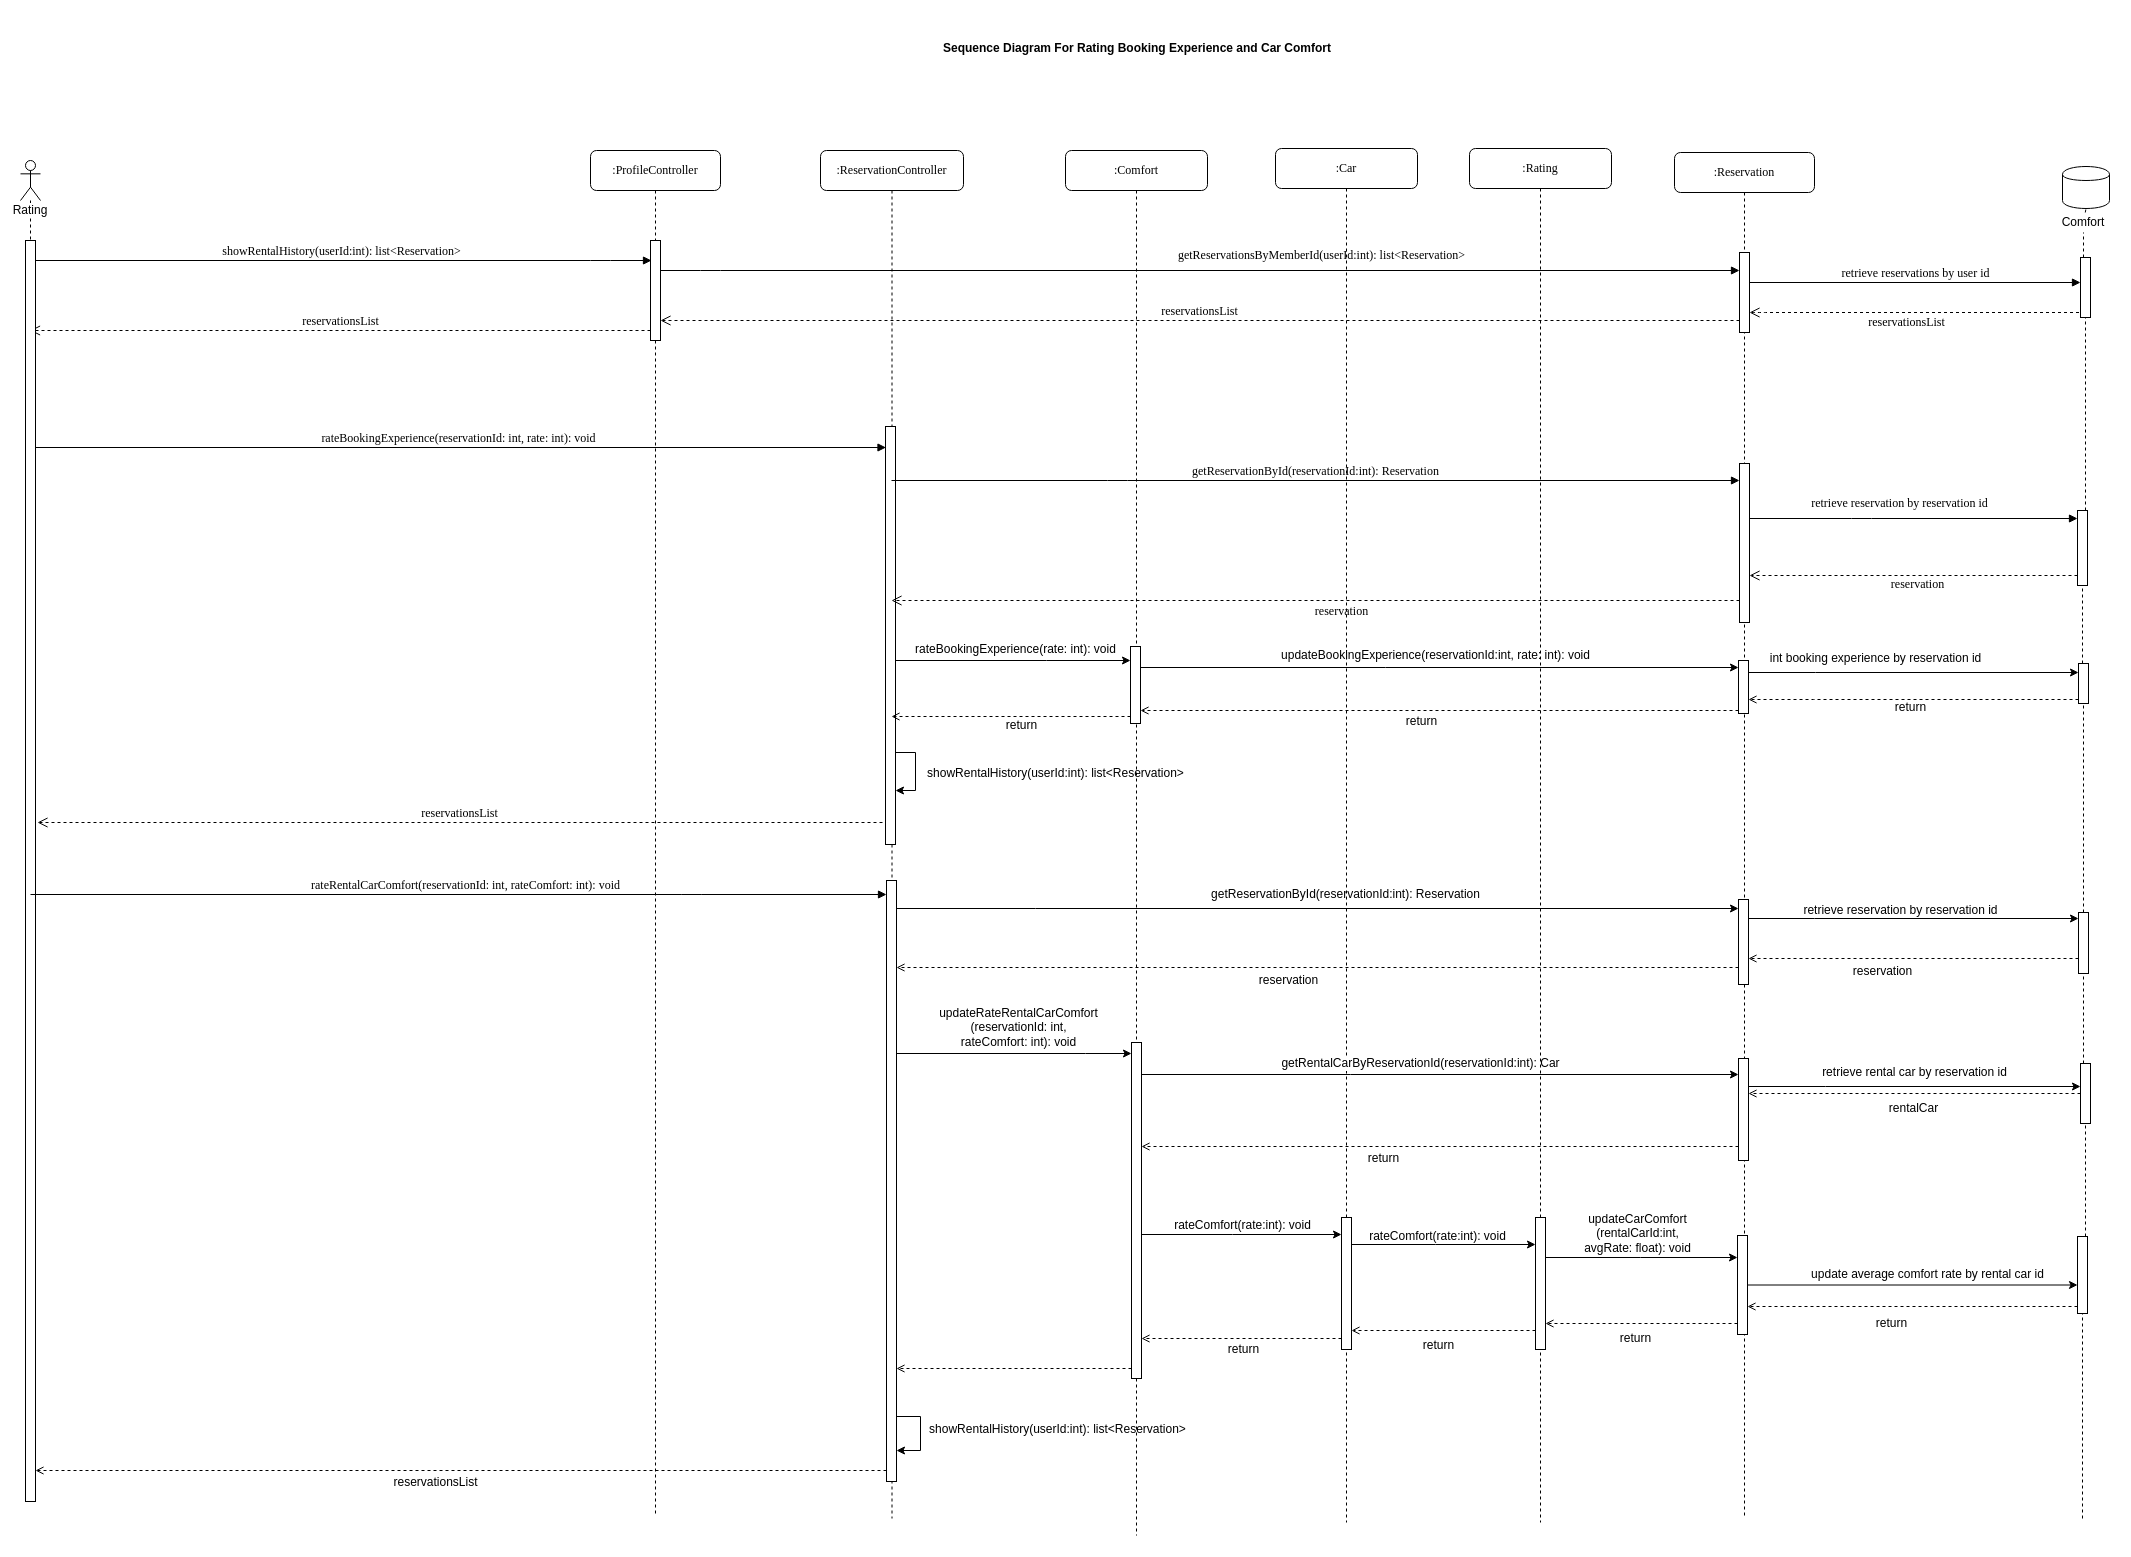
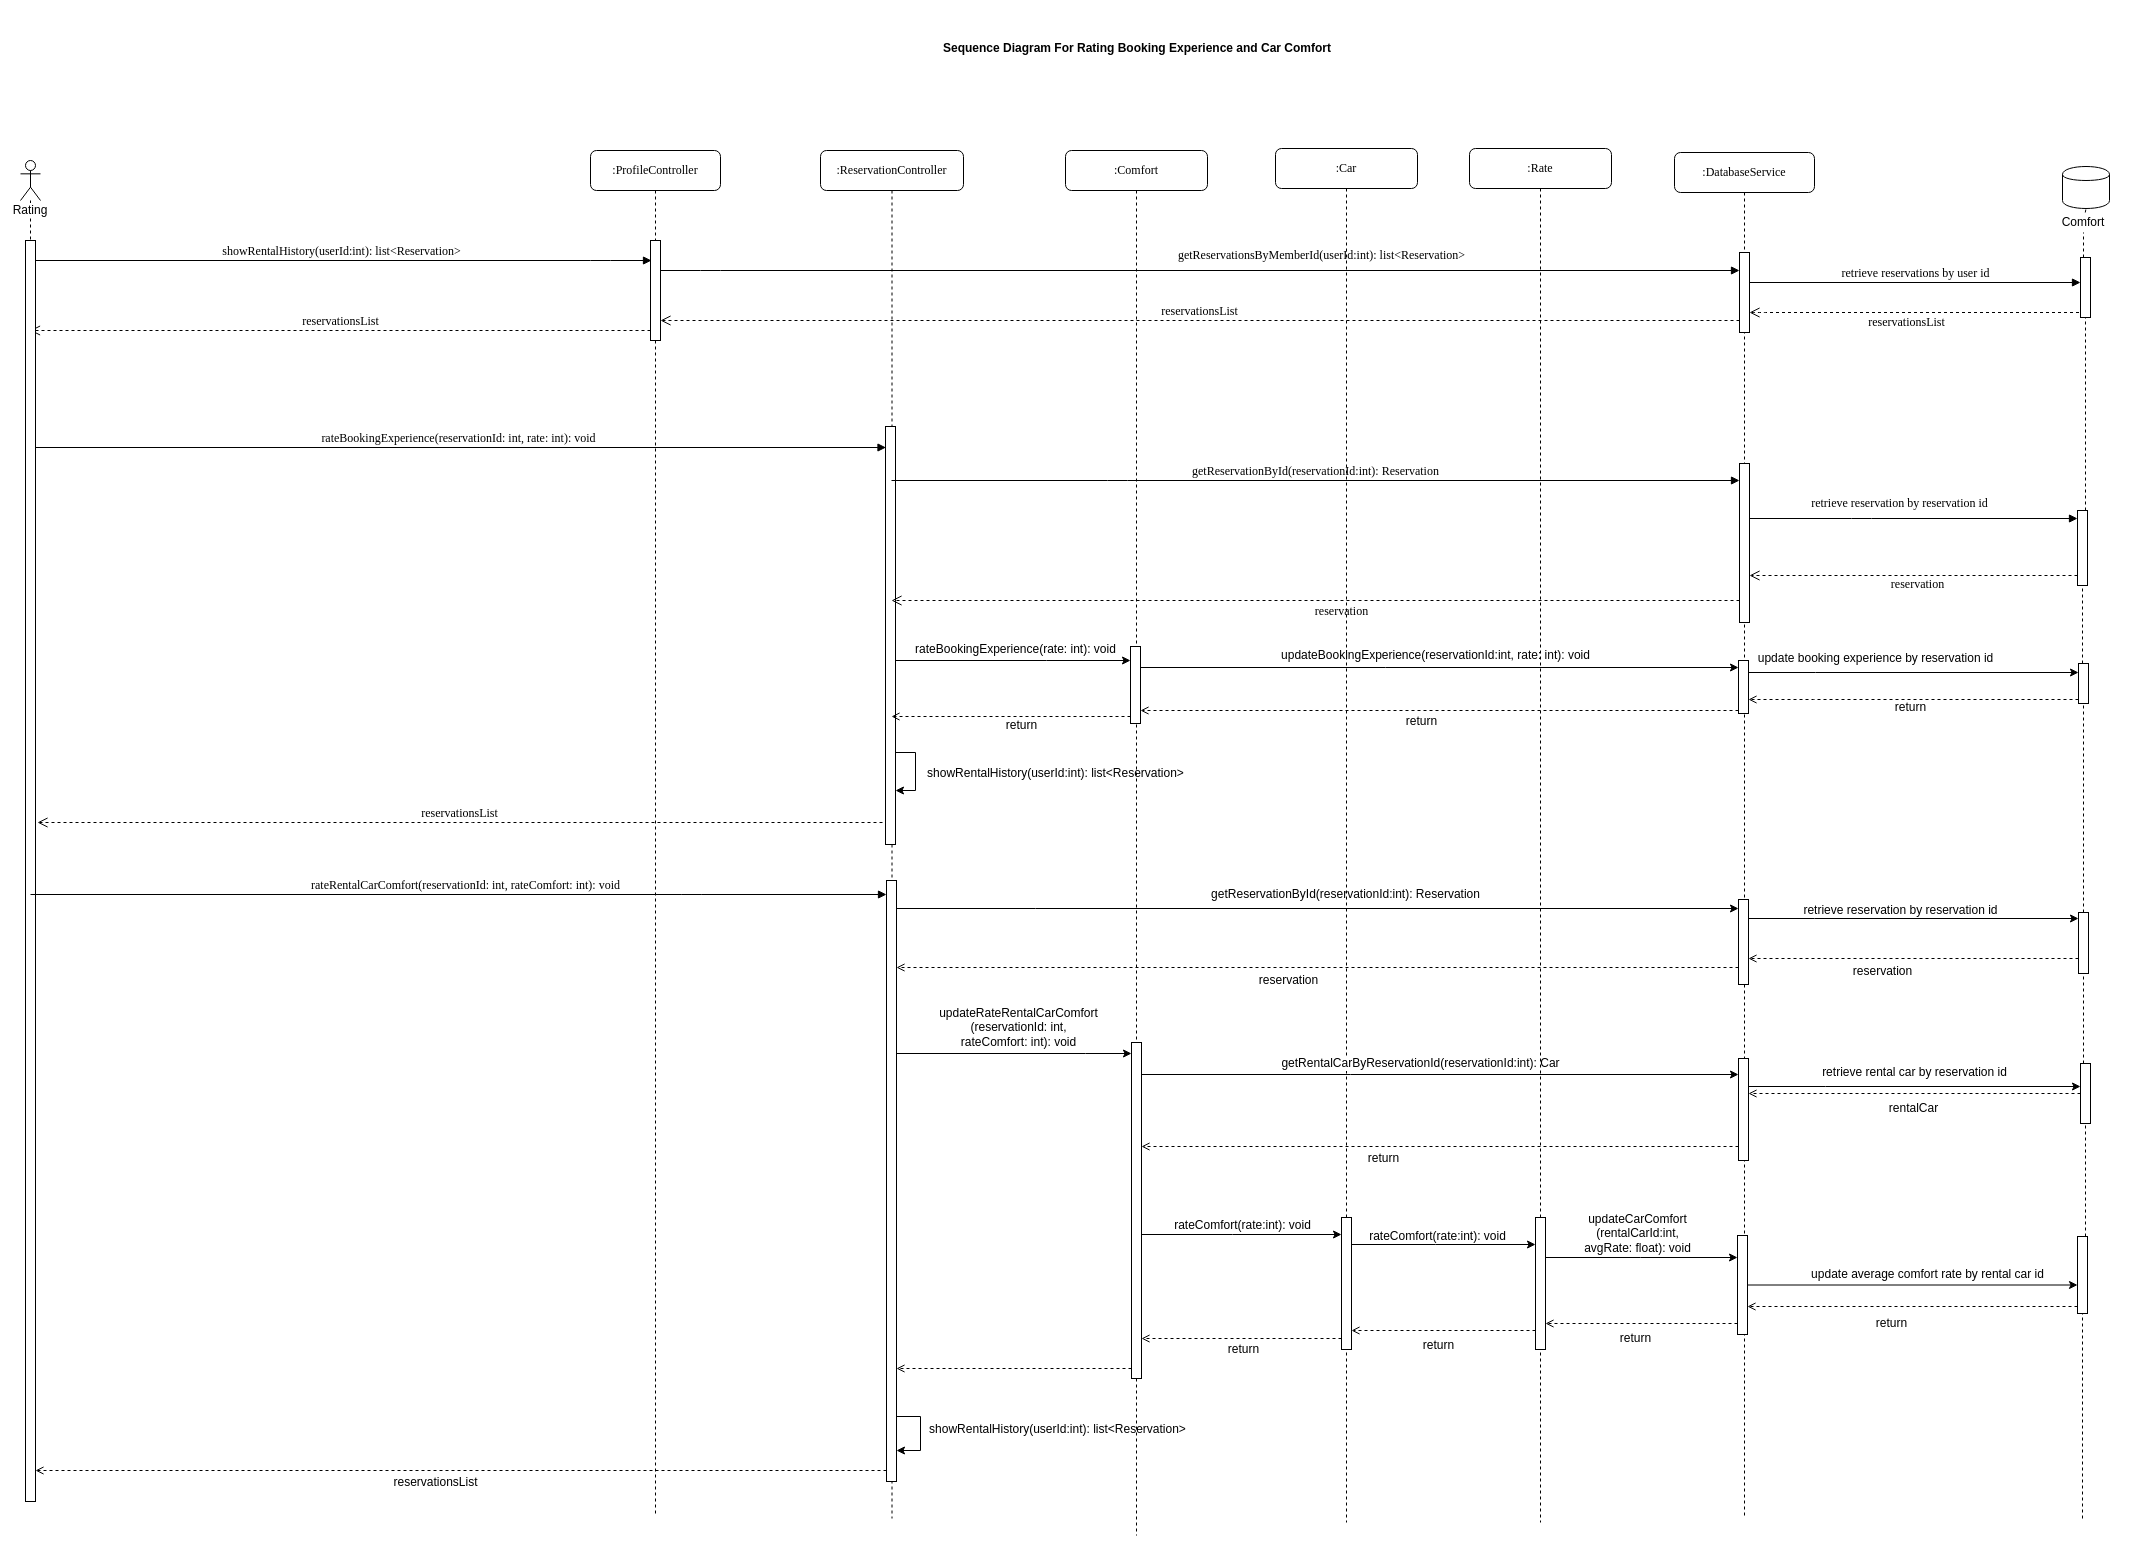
node ":Rating": label ":Rating" -> ":Rate"
node ":Reservation": label ":Reservation" -> ":DatabaseService"
node "int booking experience by reservation id": label "int booking experience by reservation id" -> "update booking experience by reservation id"
